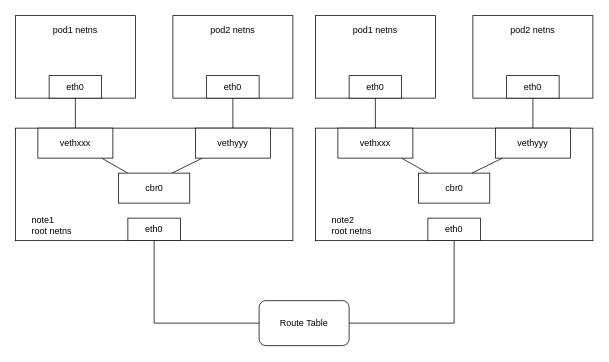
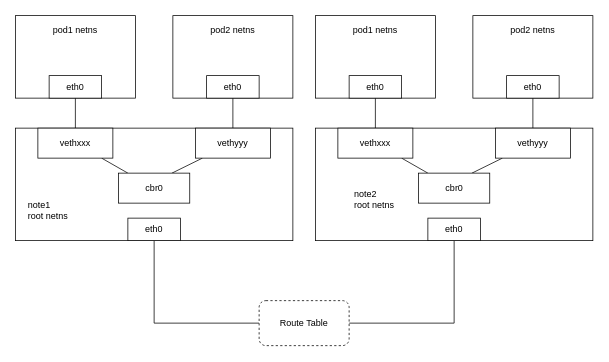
node "note1 root netns": moved (57, 225) -> (53, 210)
node "note2 root netns": moved (357, 225) -> (379, 199)
node "Route Table": style solid -> dashed
